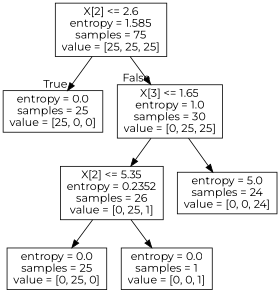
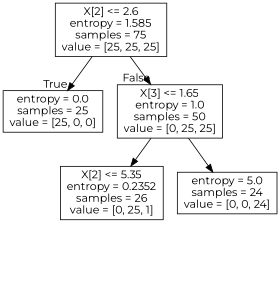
node "X[3] <= 1.65 entropy = 1.0 samples = 30 value = [0, 25, 25]": label "X[3] <= 1.65 entropy = 1.0 samples = 30 value = [0, 25, 25]" -> "X[3] <= 1.65 entropy = 1.0 samples = 50 value = [0, 25, 25]"
node "entropy = 0.0 samples = 25 value = [0, 25, 0]": removed
node "entropy = 0.0 samples = 1 value = [0, 0, 1]": removed
